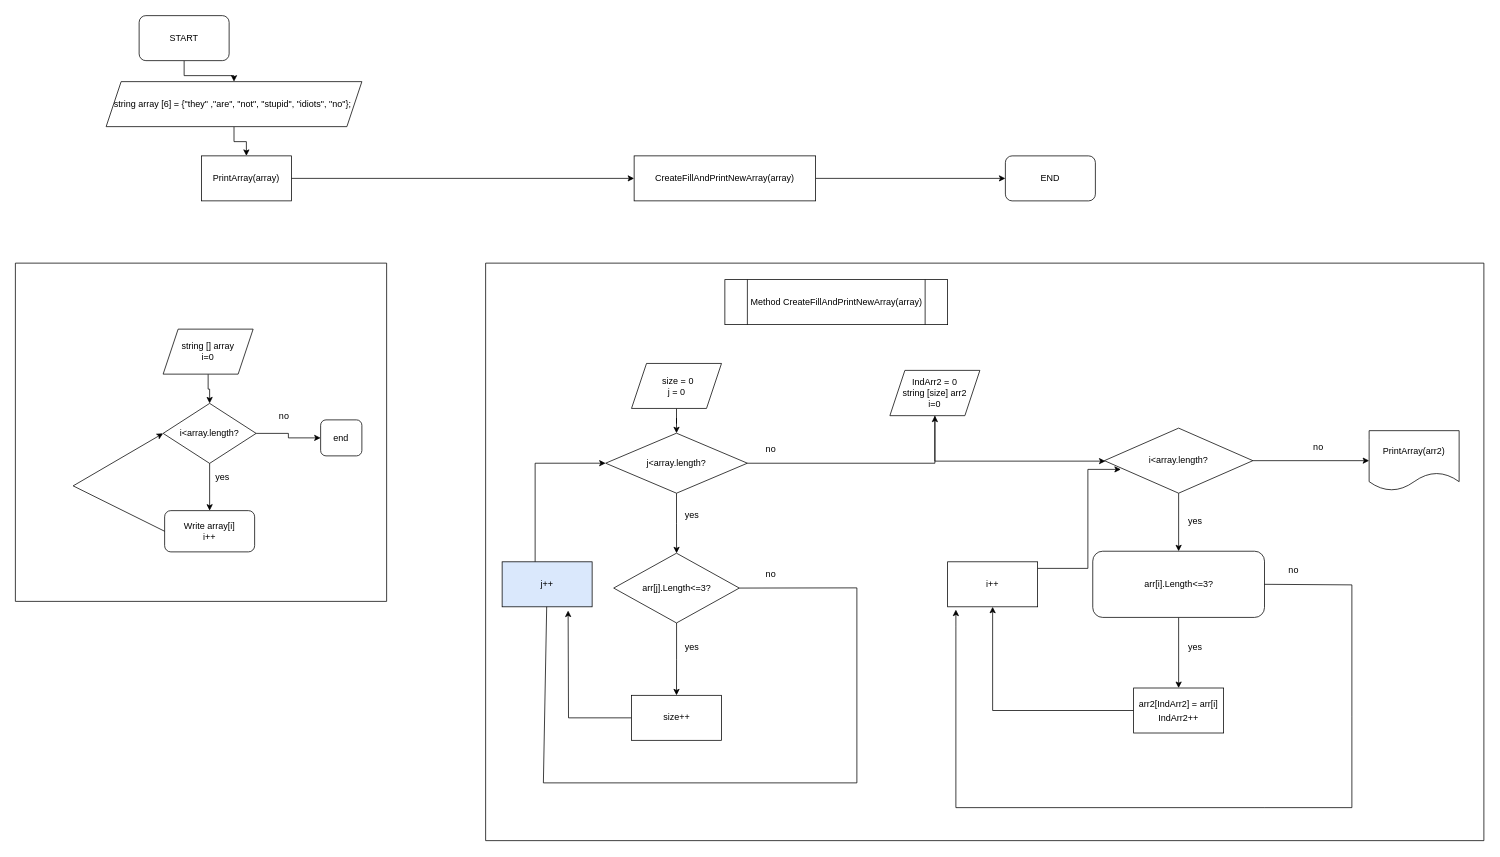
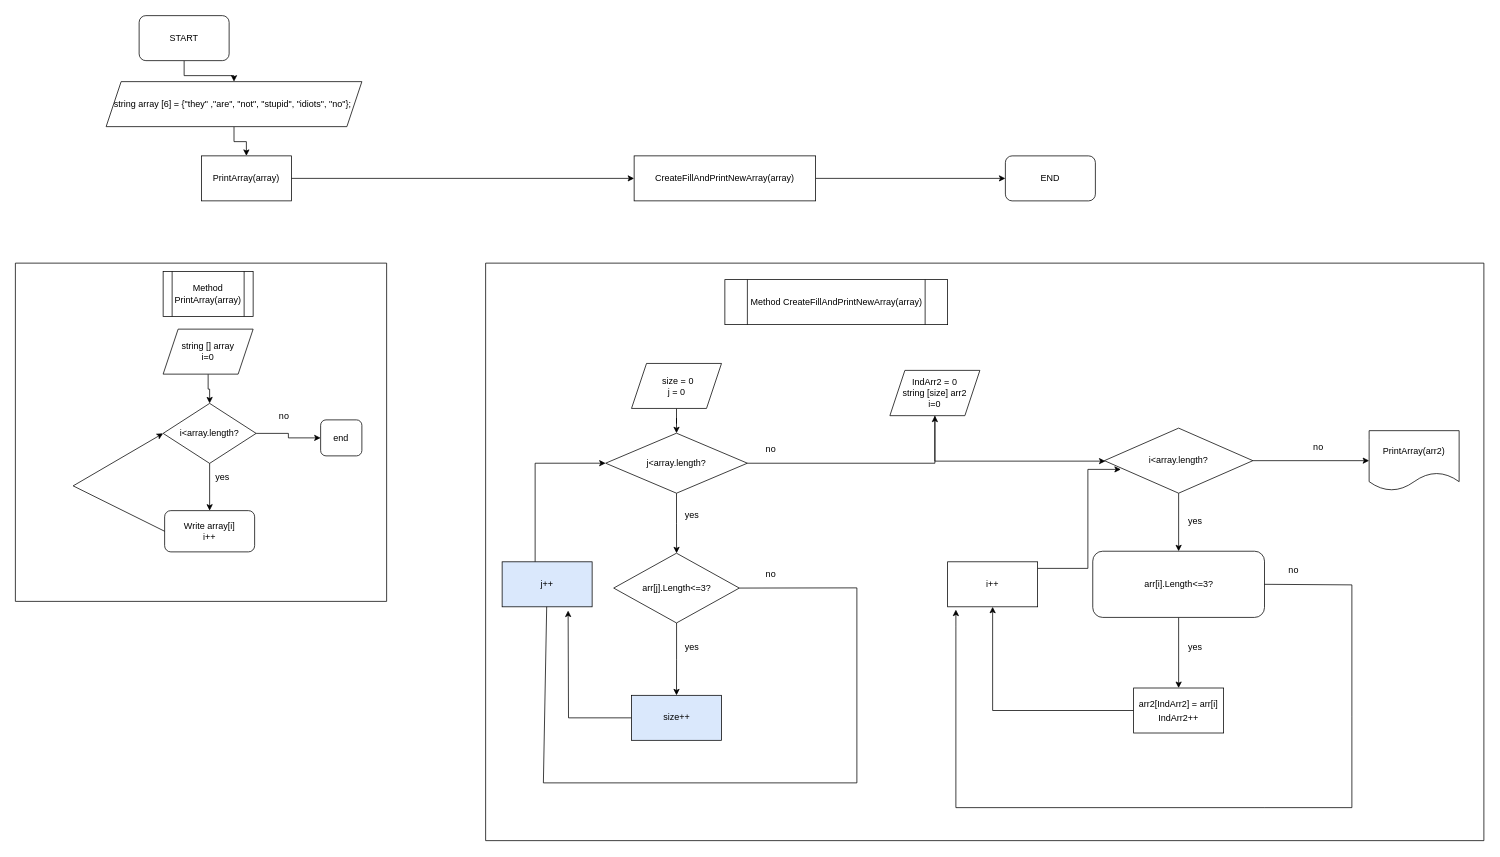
node "Method PrintArray(array)": added
node "size++": fillcolor #ffffff -> #dae8fc
